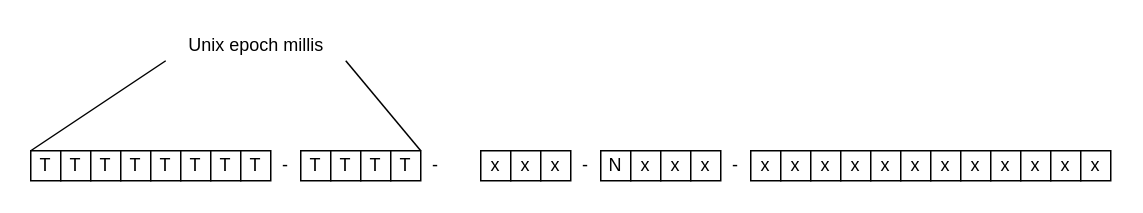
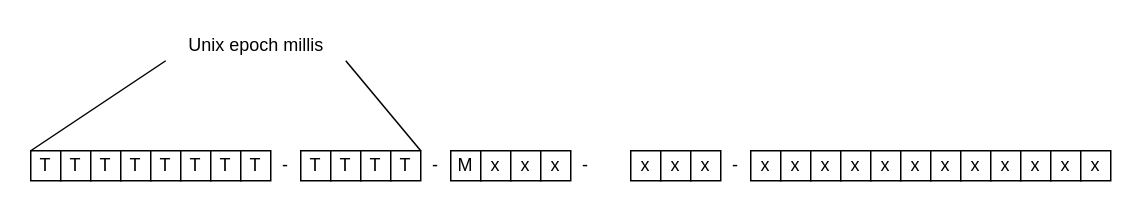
node "M": added
node "N": removed
